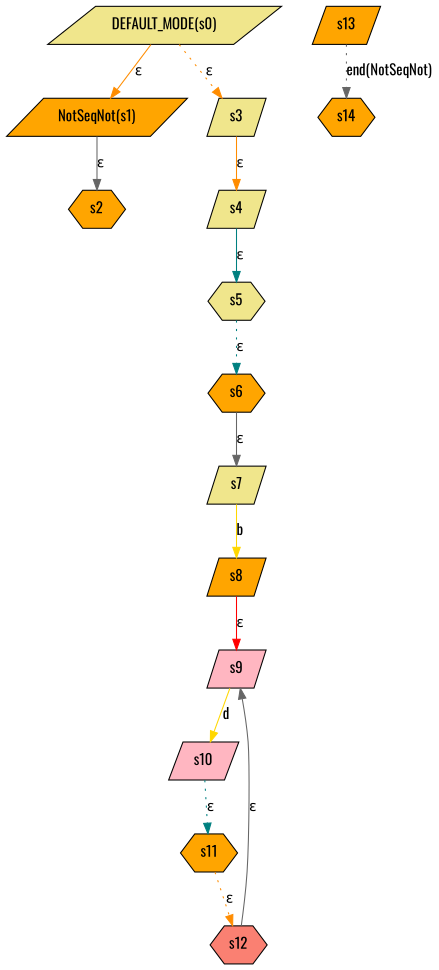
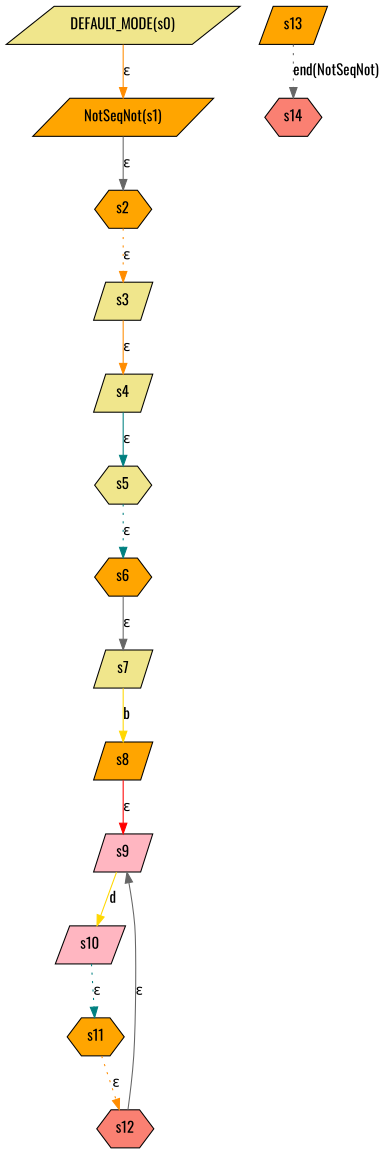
edge "DEFAULT_MODE(s0)" -> "s3": now "s2" -> "s3"
node "s14": fillcolor orange -> salmon
